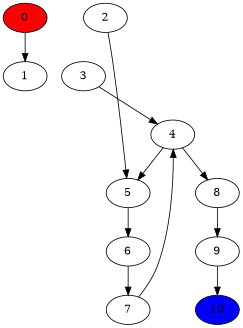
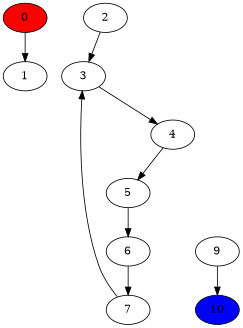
edge "2" -> "5": now "2" -> "3"
node "8": removed
edge "7" -> "4": now "7" -> "3"
